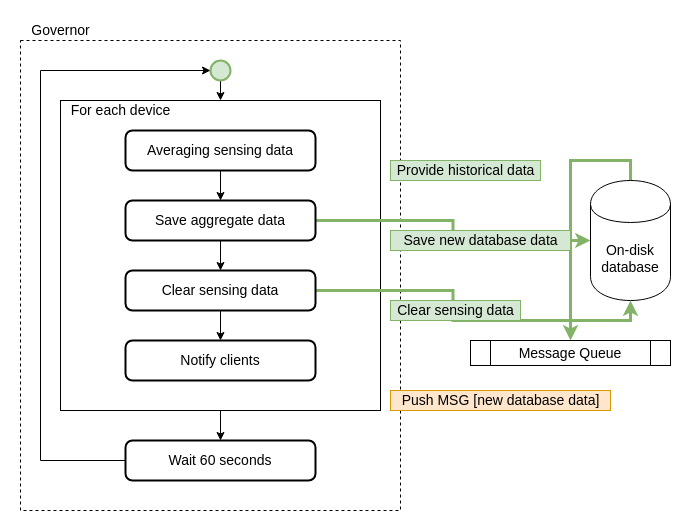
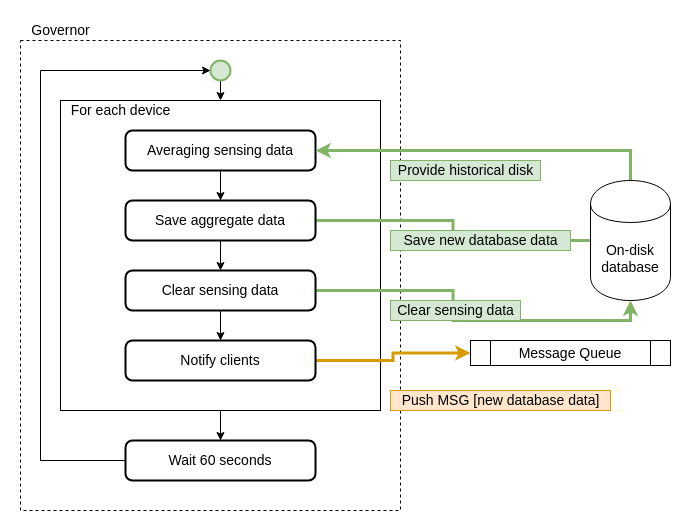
node "Provide historical data": label "Provide historical data" -> "Provide historical disk"
edge "On-disk database" -> "Message Queue": now "On-disk database" -> "Averaging sensing data"
edge "Save aggregate data" -> "On-disk database": arrowhead classic -> none
edge "Notify clients" -> "Message Queue": added
